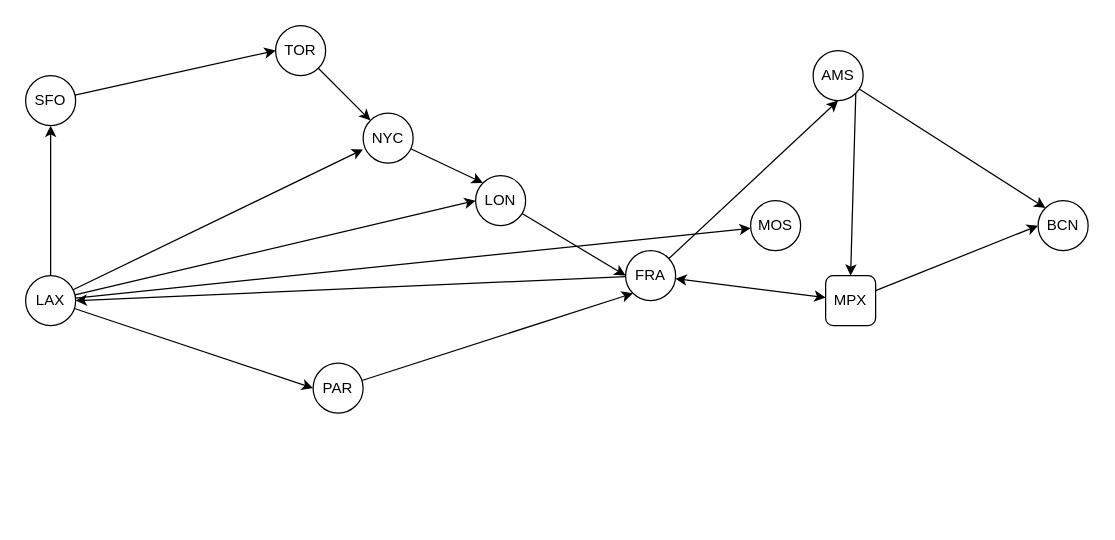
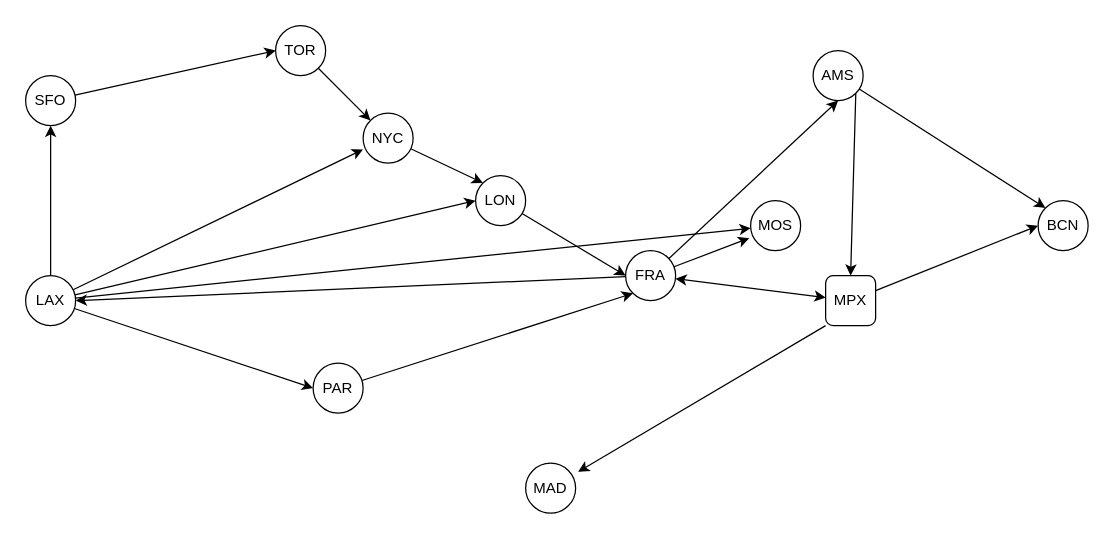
edge "FRA" -> "MOS": added
edge "MPX" -> "MAD": added
node "MAD": added
